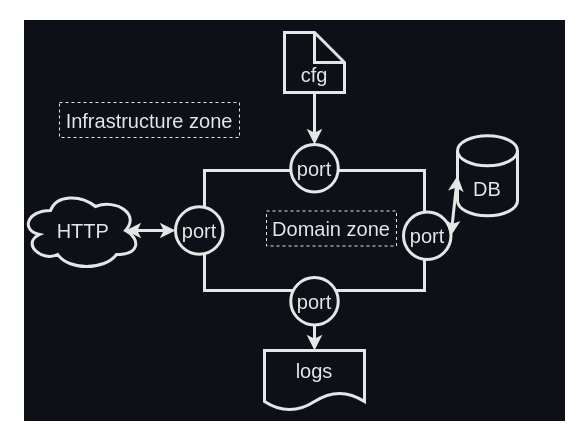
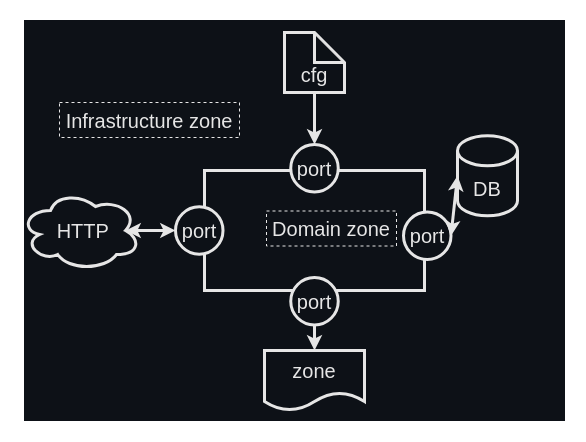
node "logs": label "logs" -> "zone"
